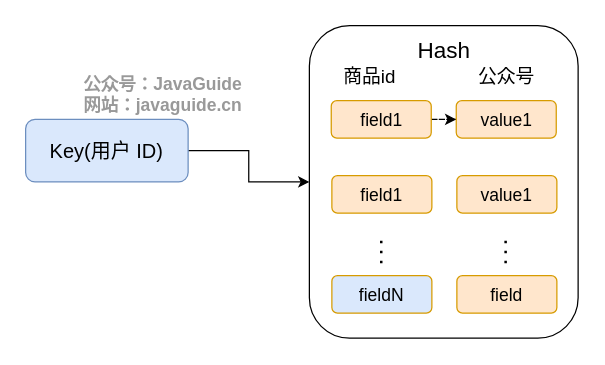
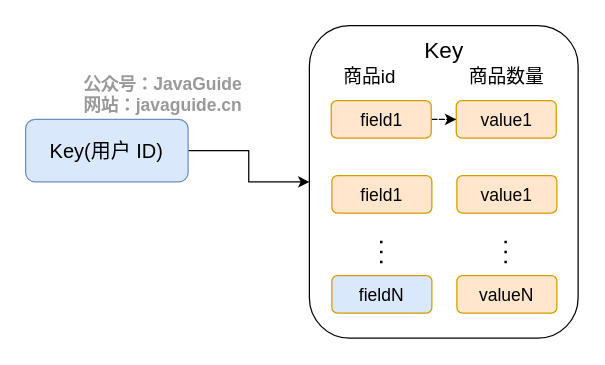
node "Hash": label "Hash" -> "Key"
node "公众号": label "公众号" -> "商品数量"
node "field": label "field" -> "valueN"
